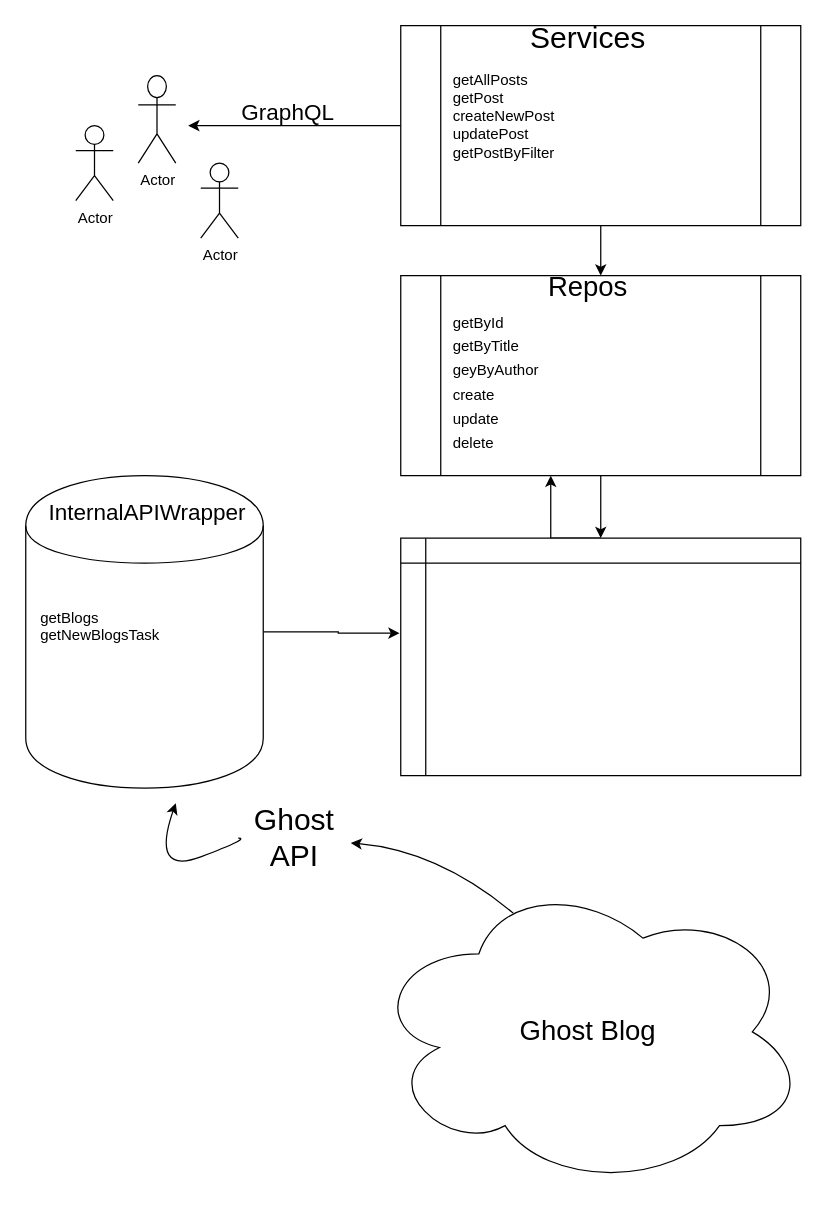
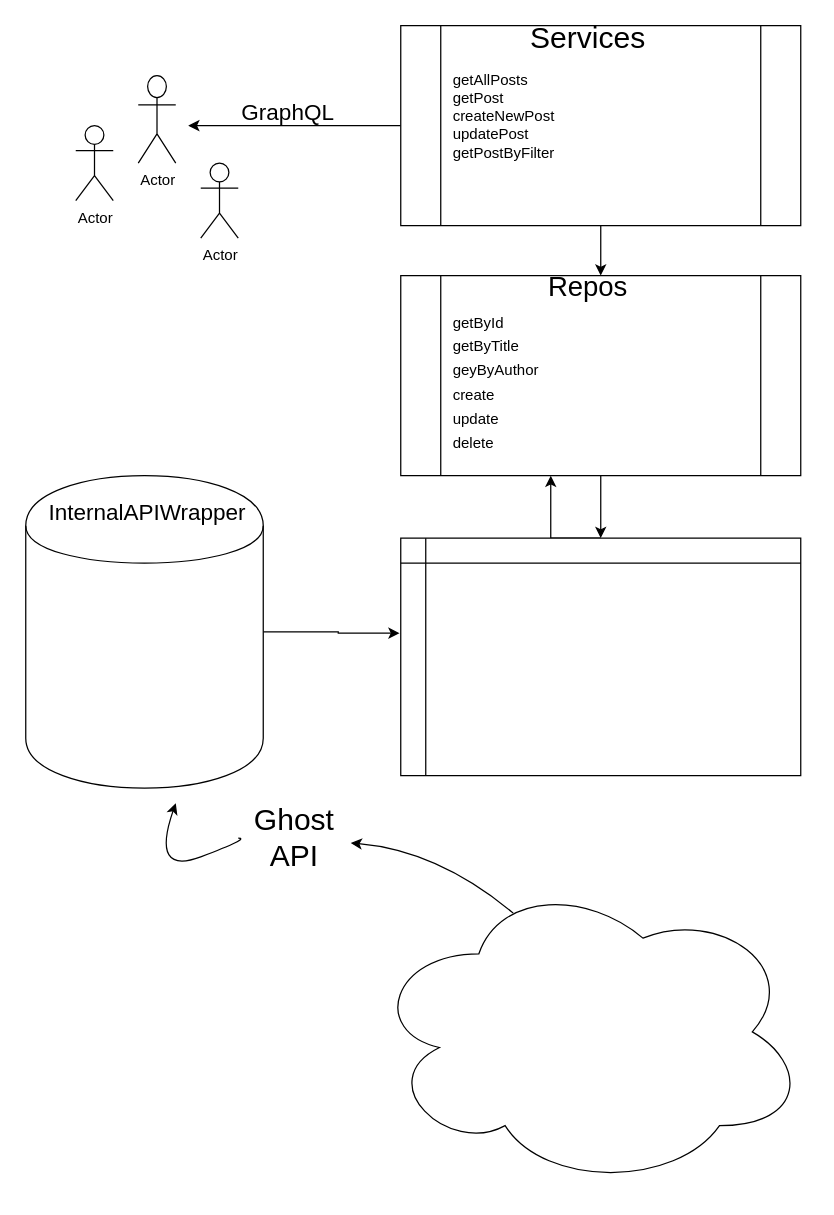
node "getBlogs getNewBlogsTask": removed
node "Ghost Blog": removed
